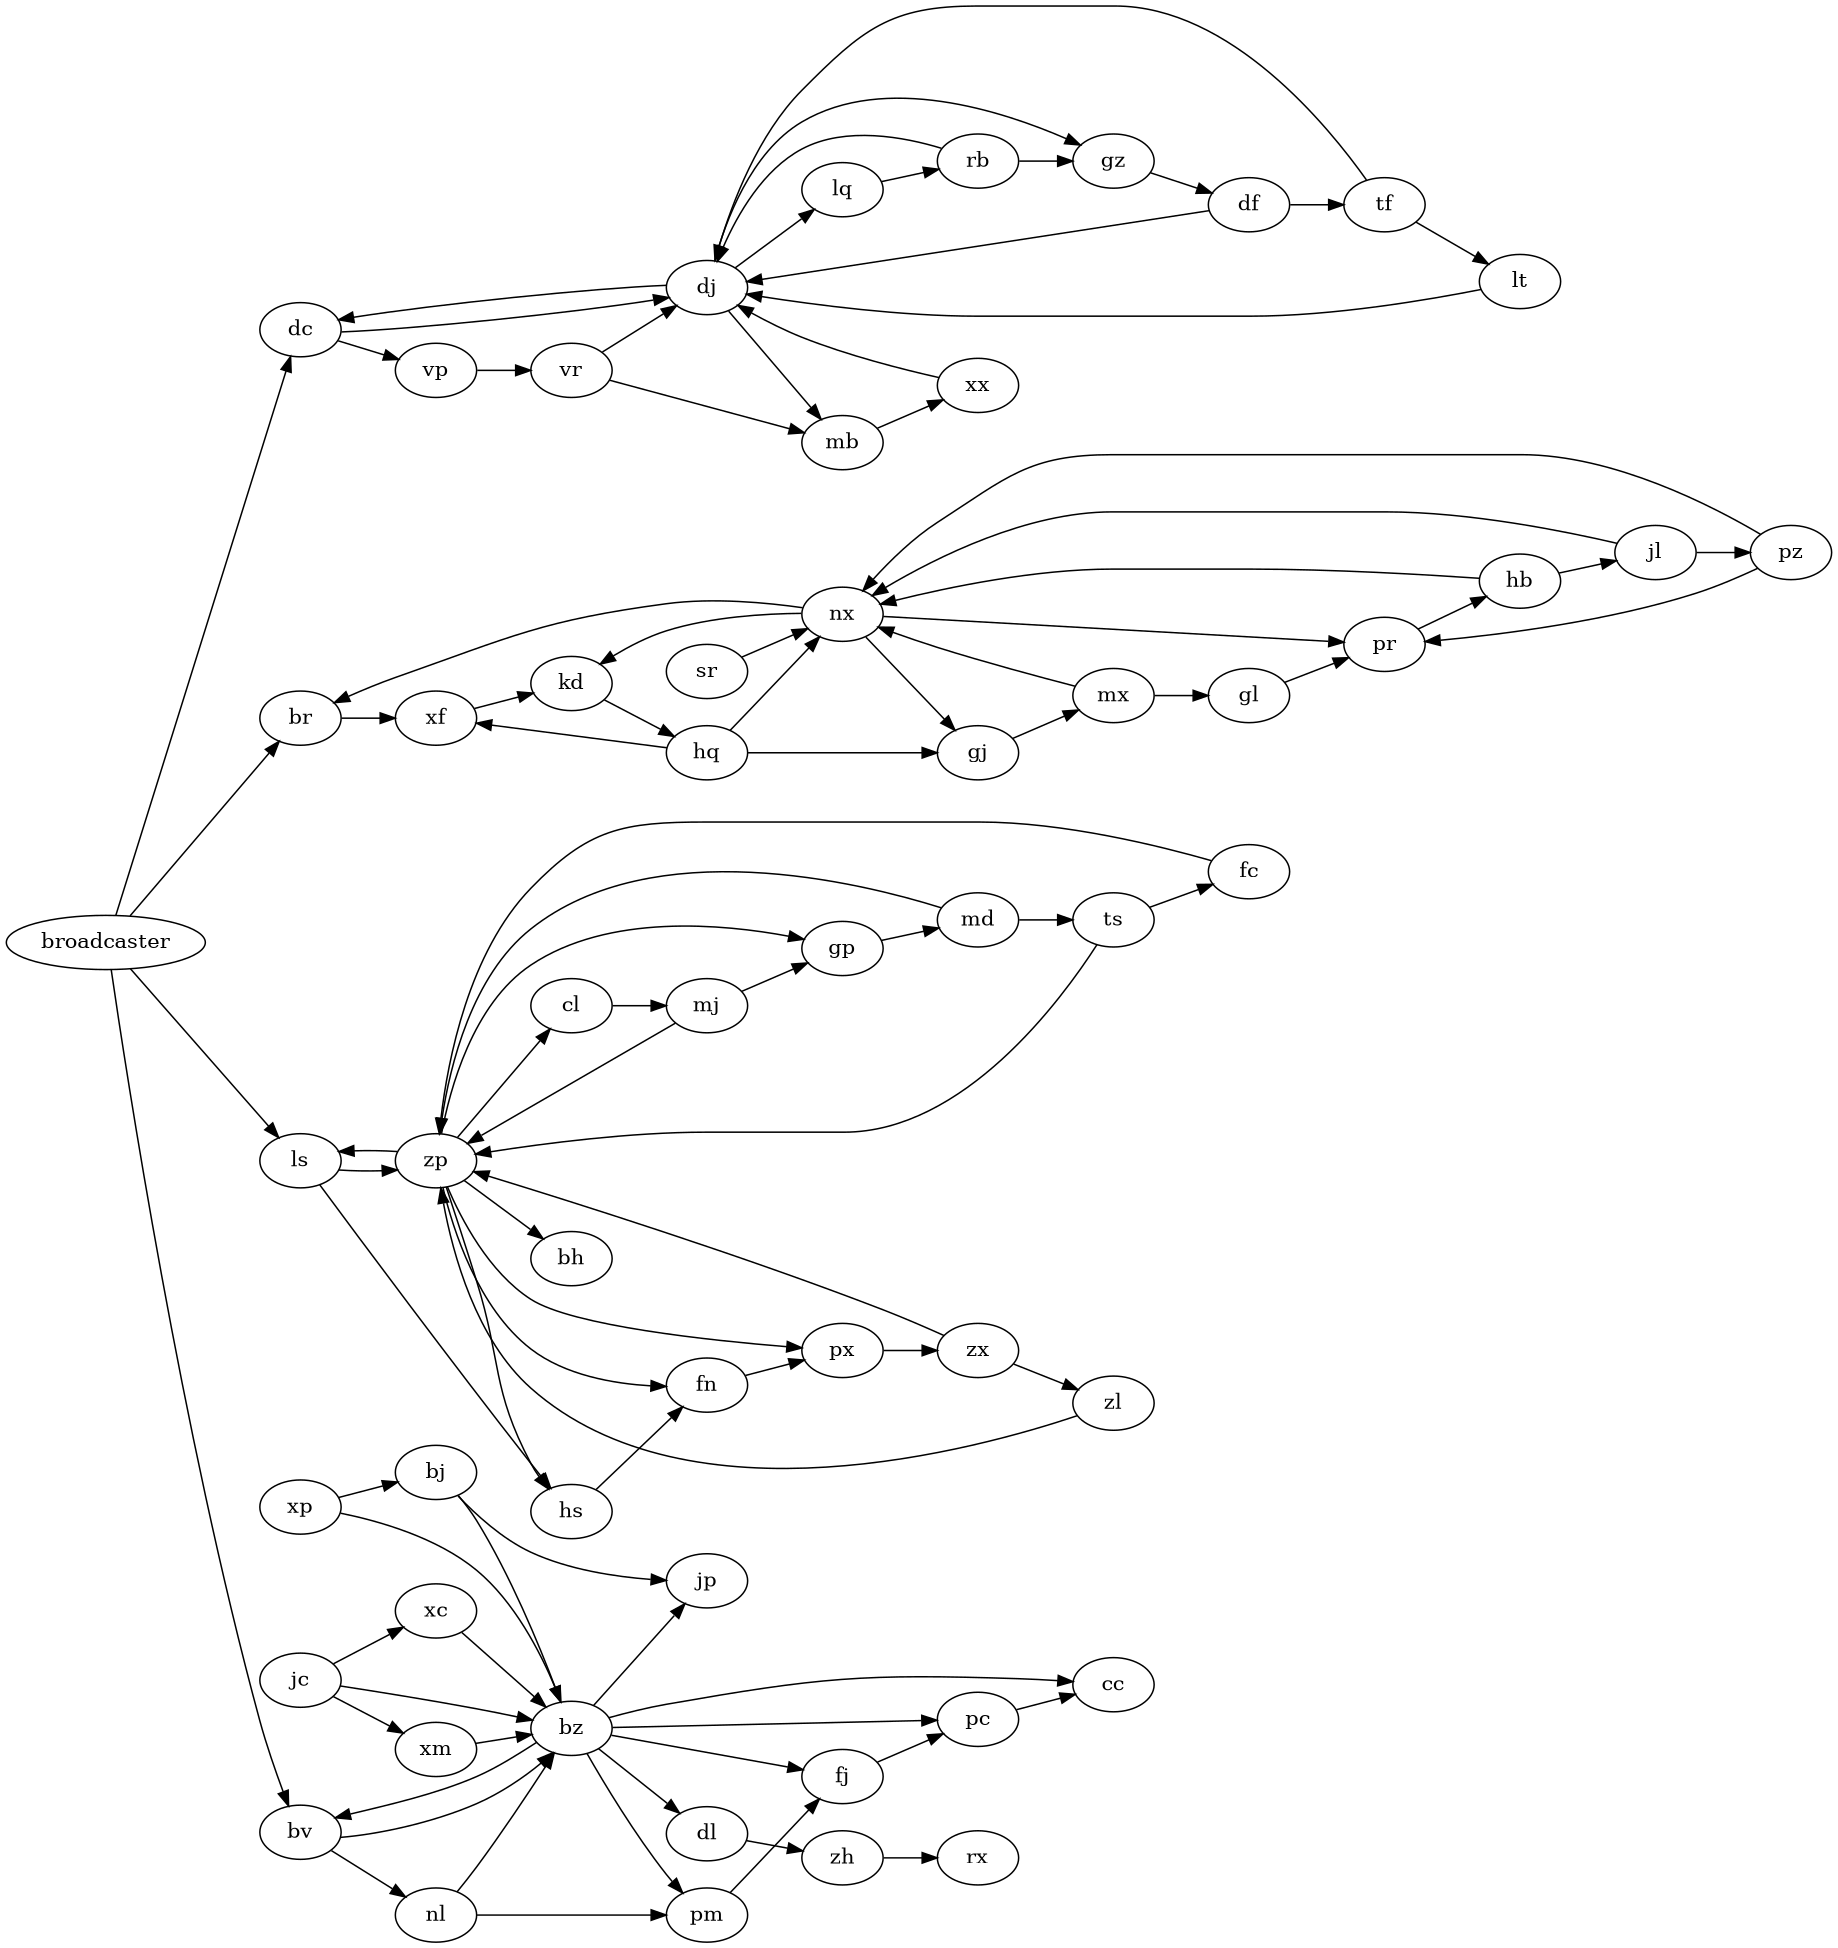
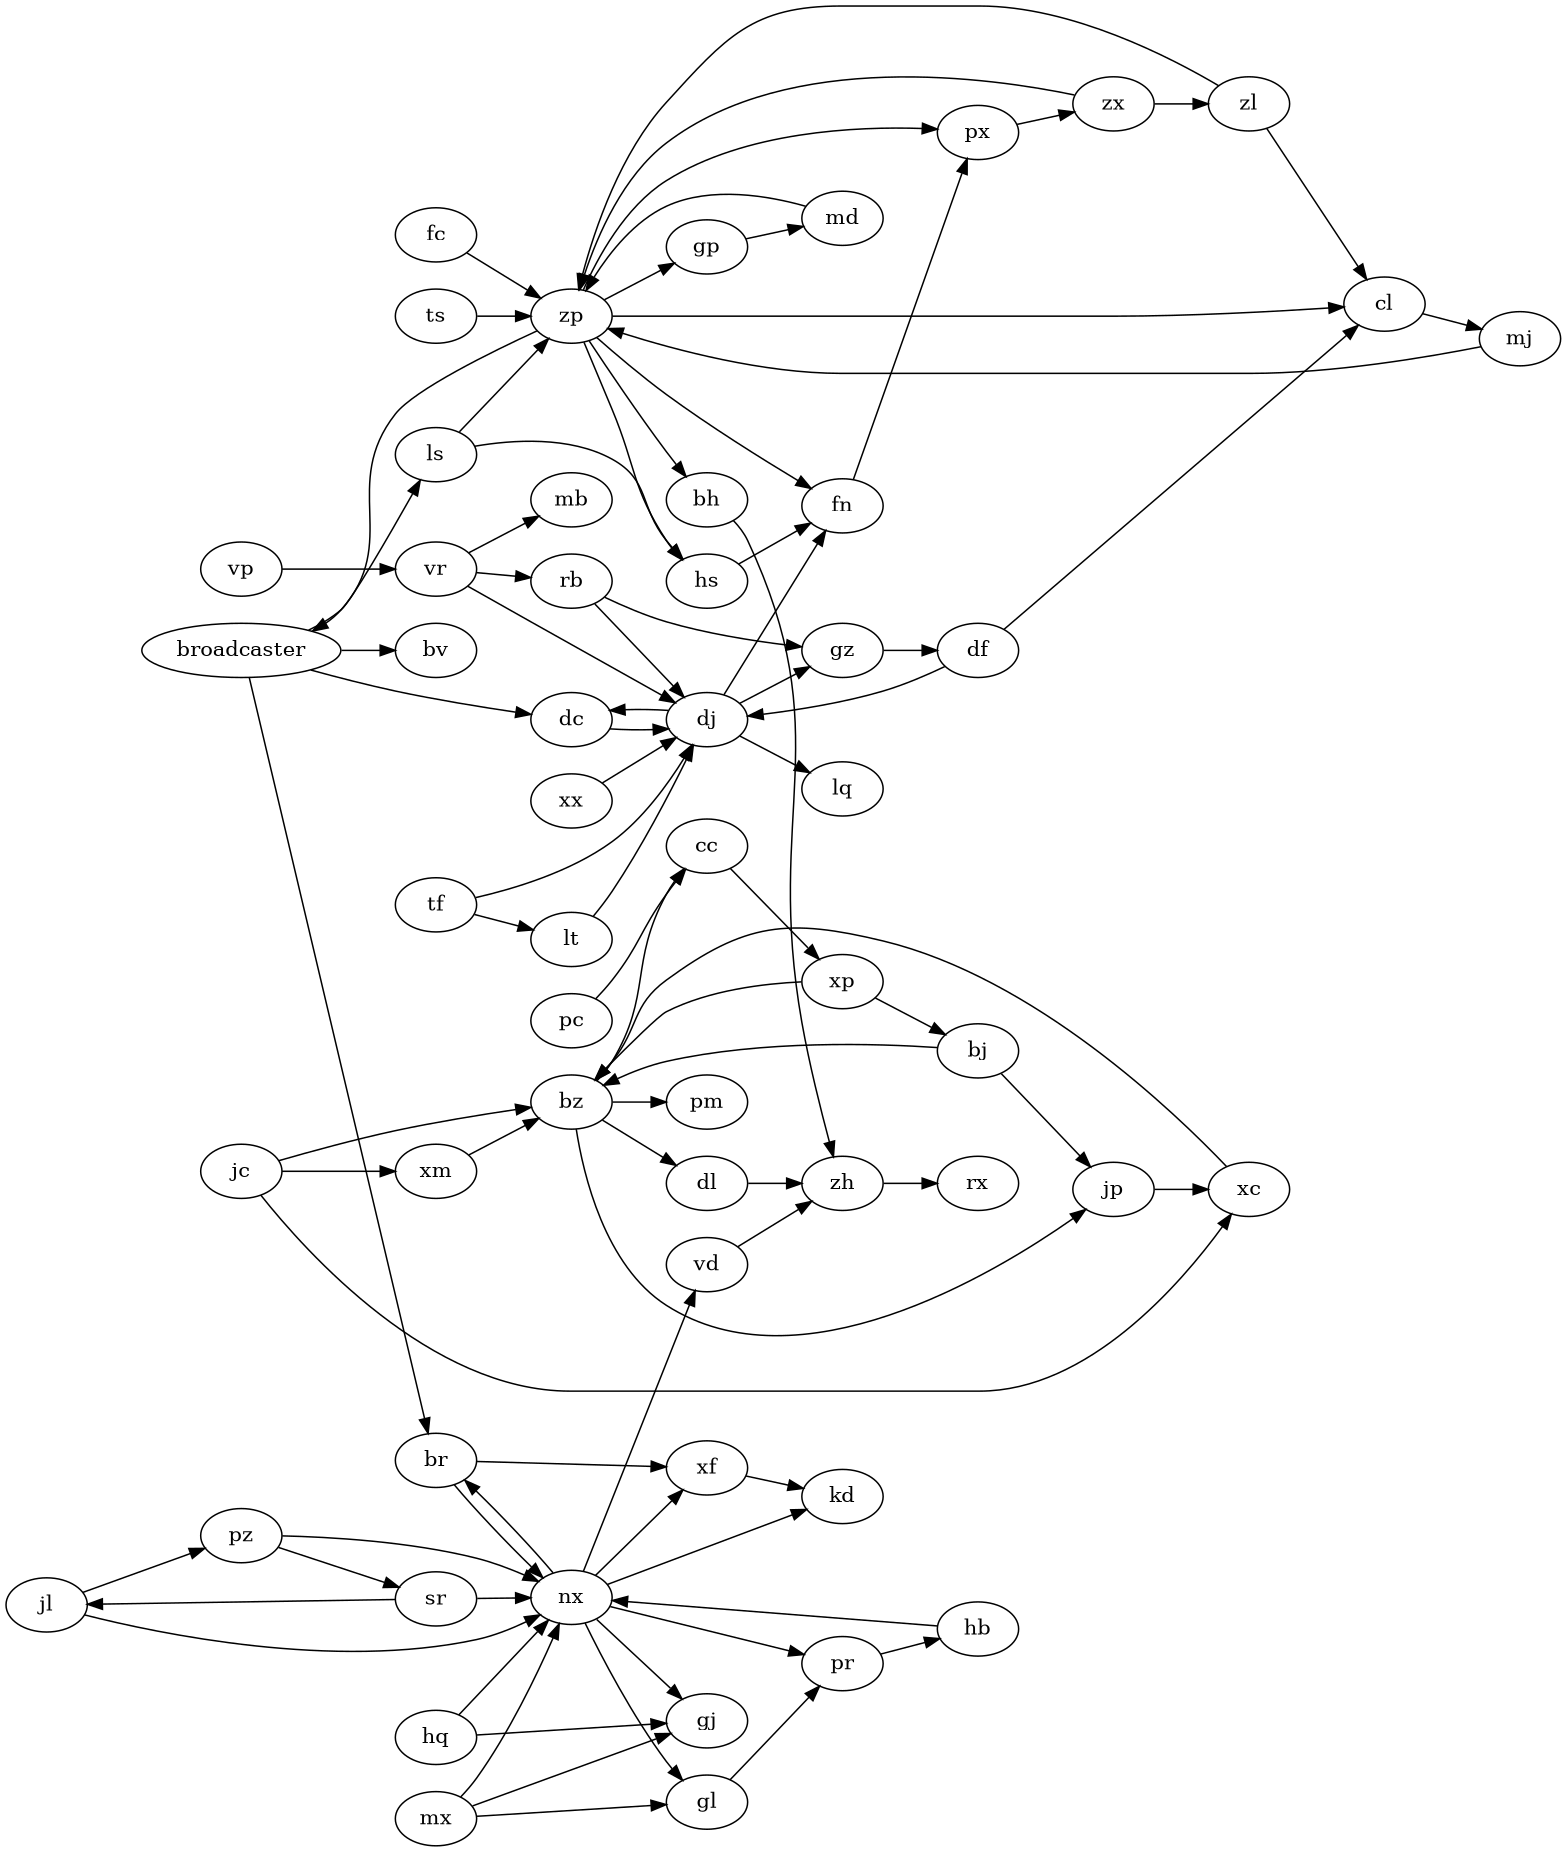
edge "lq" -> "rb": now "vr" -> "rb"
edge "zl" -> "cl": added
edge "df" -> "tf": now "df" -> "cl"
edge "dc" -> "vp": removed
edge "dj" -> "mb": now "dj" -> "fn"
edge "mb" -> "xx": removed
edge "hb" -> "jl": now "sr" -> "jl"
edge "pz" -> "pr": now "pz" -> "sr"
edge "kd" -> "hq": removed
edge "gj" -> "mx": reversed
edge "hq" -> "xf": now "nx" -> "xf"
edge "bh" -> "zh": added
edge "ts" -> "fc": removed
edge "cc" -> "xp": added
edge "md" -> "ts": removed
edge "mj" -> "gp": removed
edge "zp" -> "ls": now "zp" -> "broadcaster"
edge "jp" -> "xc": added
node "vd": added
edge "br" -> "nx": added
edge "nx" -> "gl": added
edge "bz" -> "pc": removed
node "fj": removed
edge "bz" -> "bv": removed
edge "bv" -> "bz": removed
node "nl": removed
